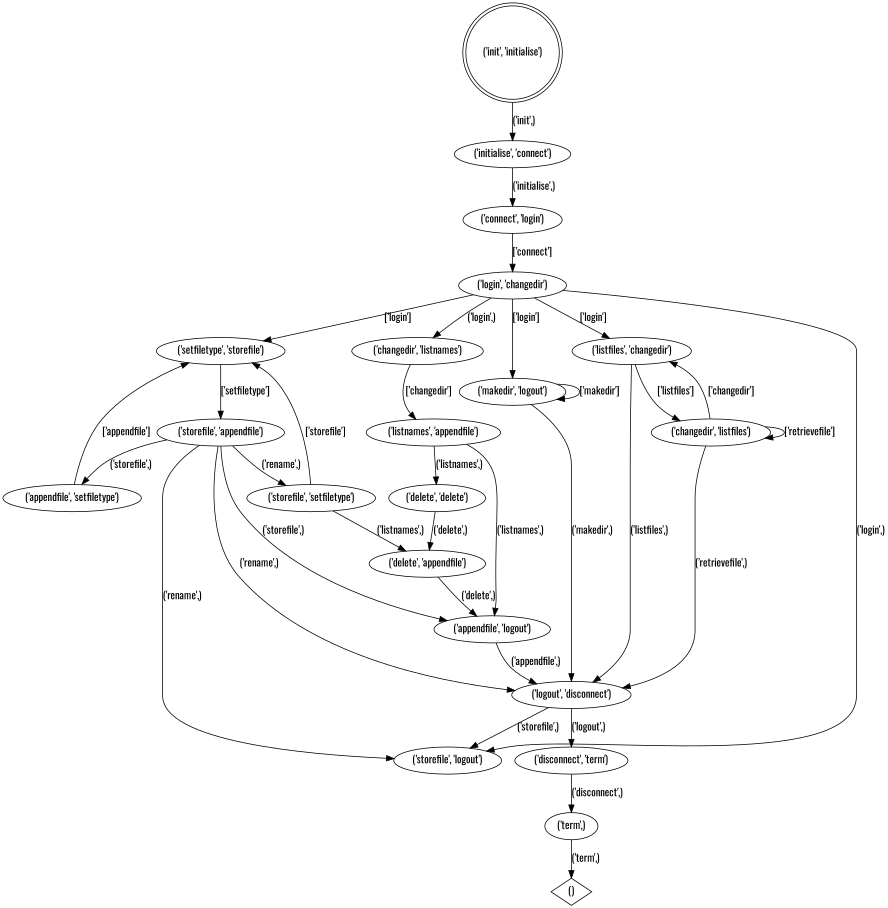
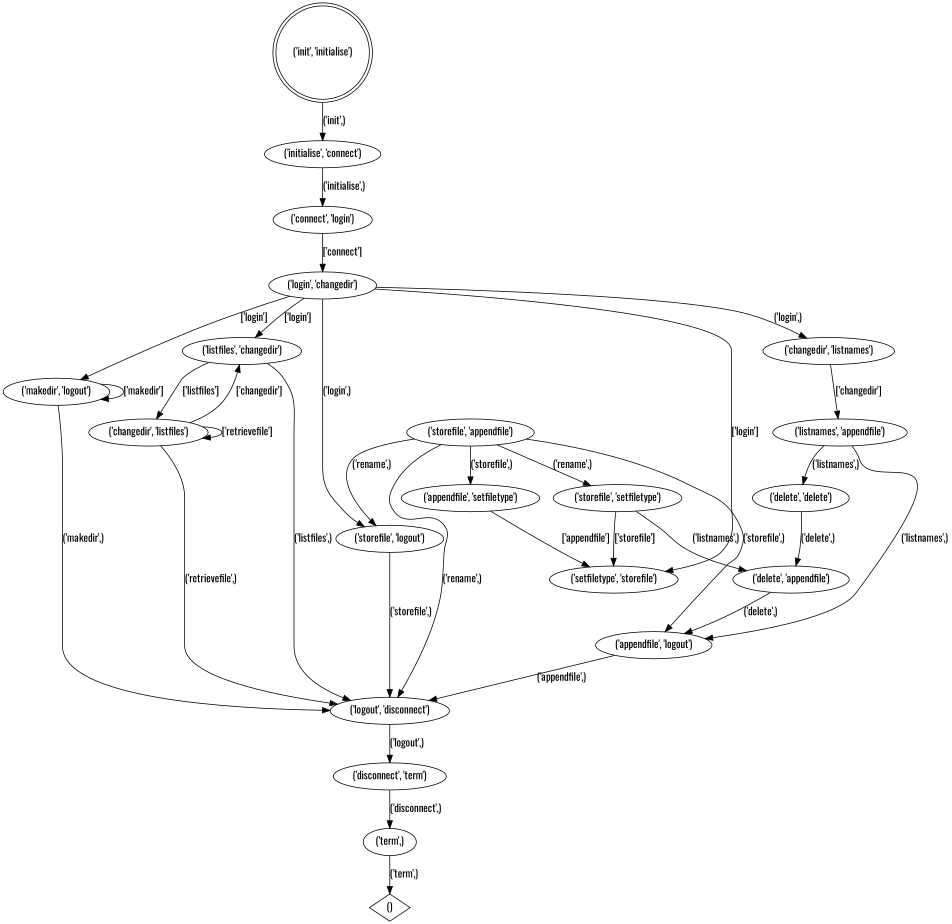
edge "('setfiletype', 'storefile')" -> "('storefile', 'appendfile')": removed, label "['setfiletype']"
edge "('logout', 'disconnect')" -> "('storefile', 'logout')": reversed
